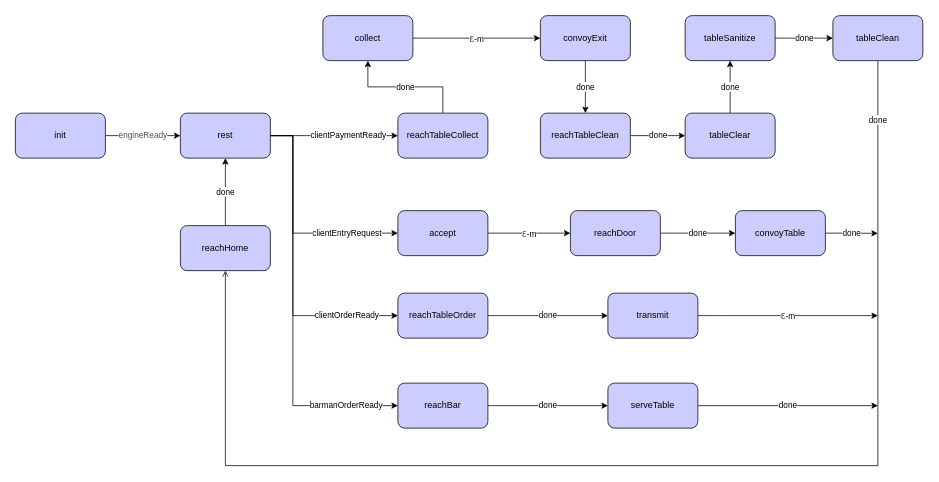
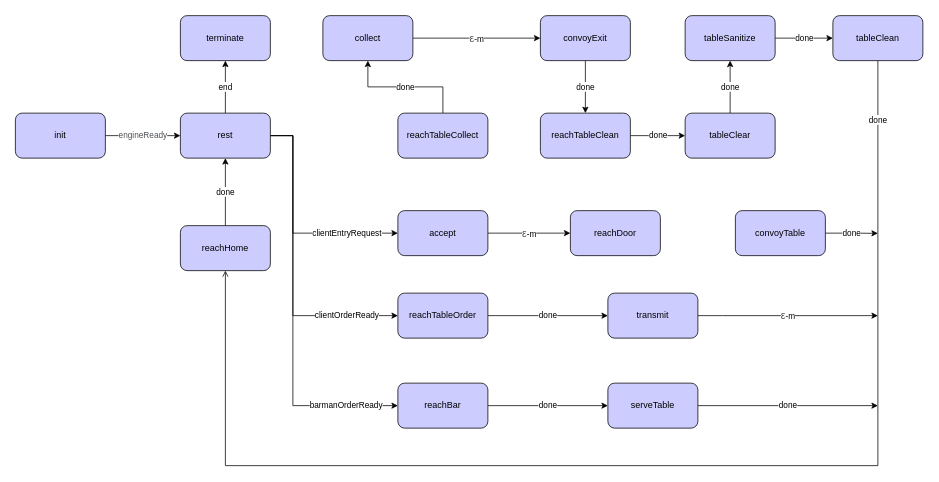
node "terminate": added
edge "rest" -> "terminate": added, label "end"
edge "rest" -> "reachTableCollect": removed, label "clientPaymentReady"
edge "reachDoor" -> "convoyTable": removed, label "done"
